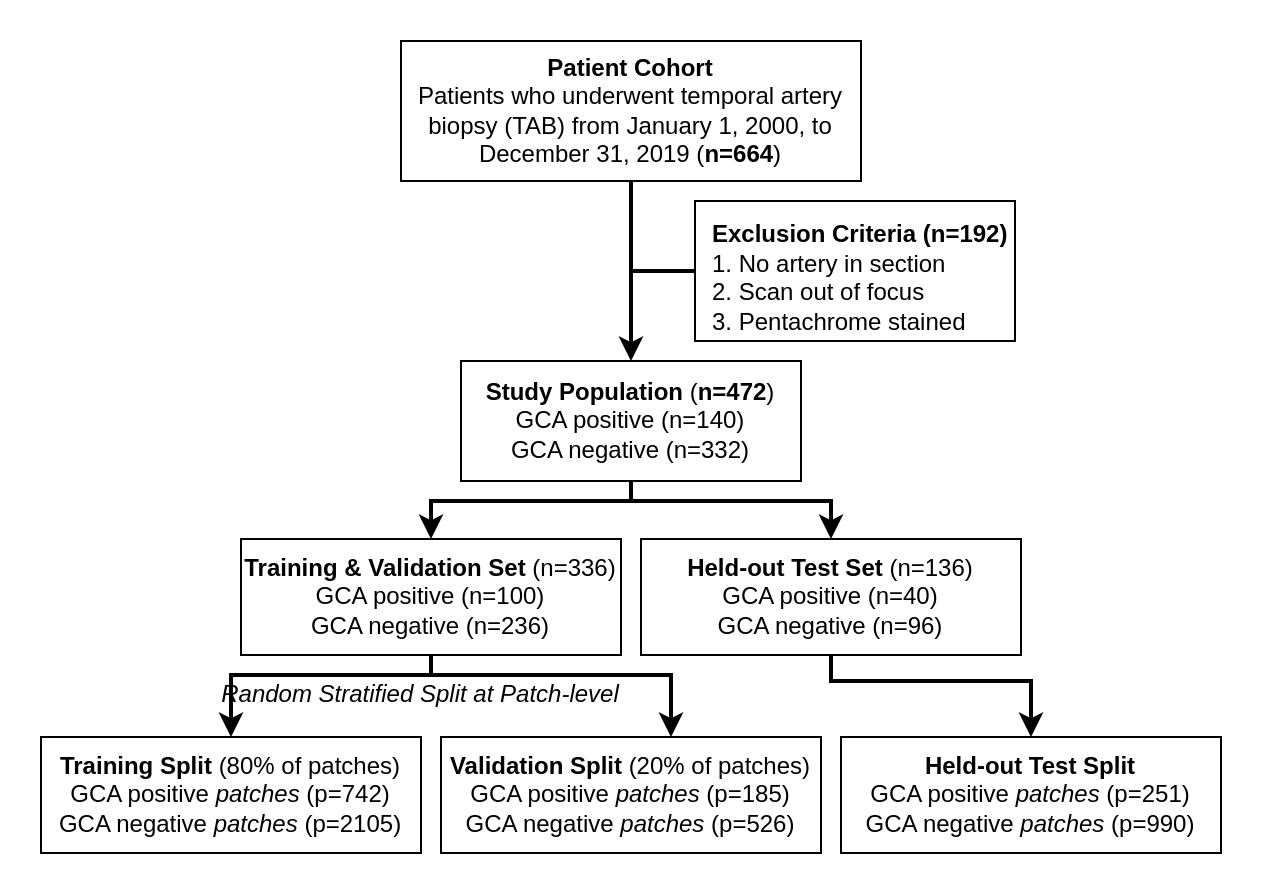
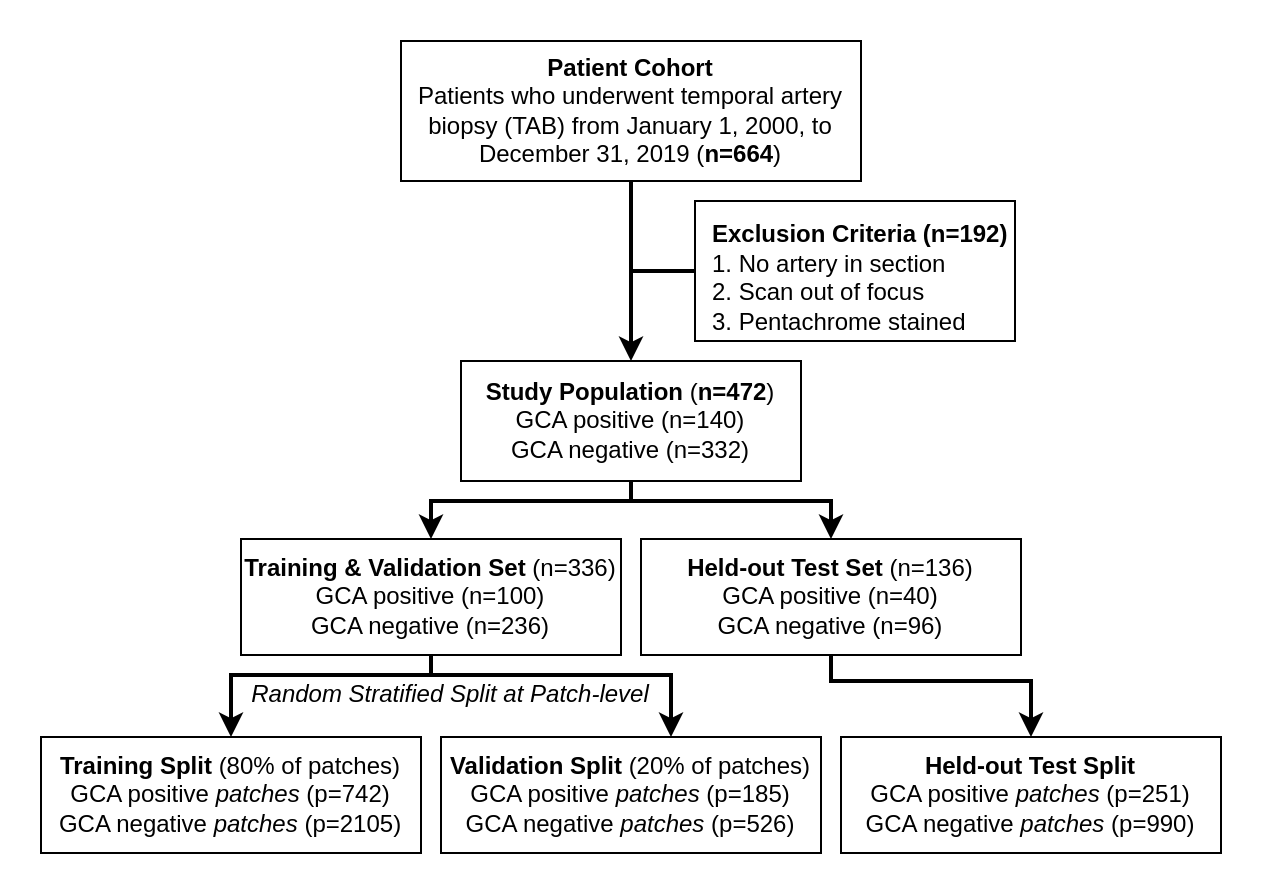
node "Random Stratified Split at Patch-level": moved (421, 695) -> (451, 695)
